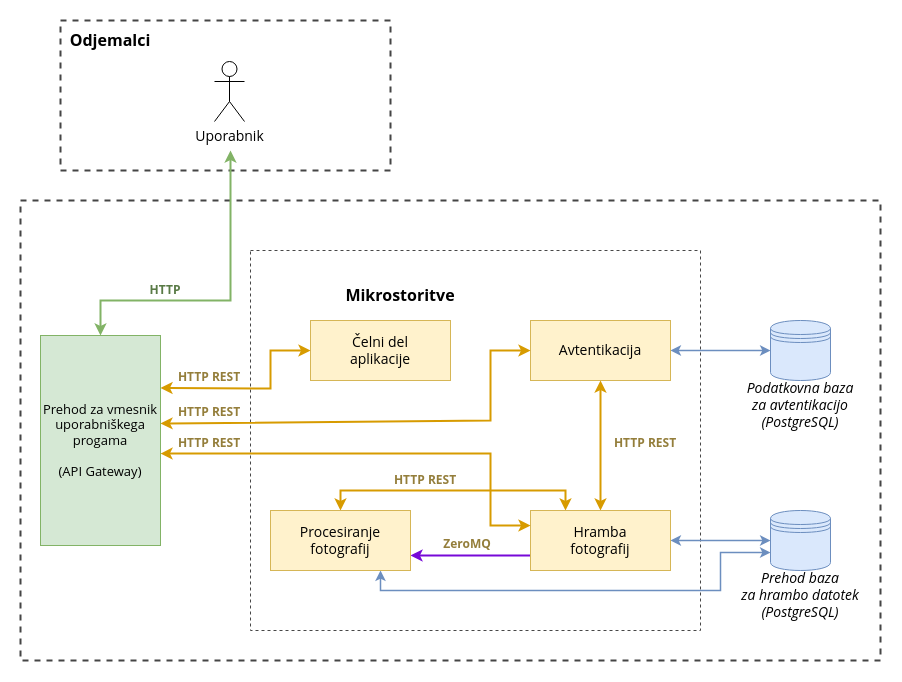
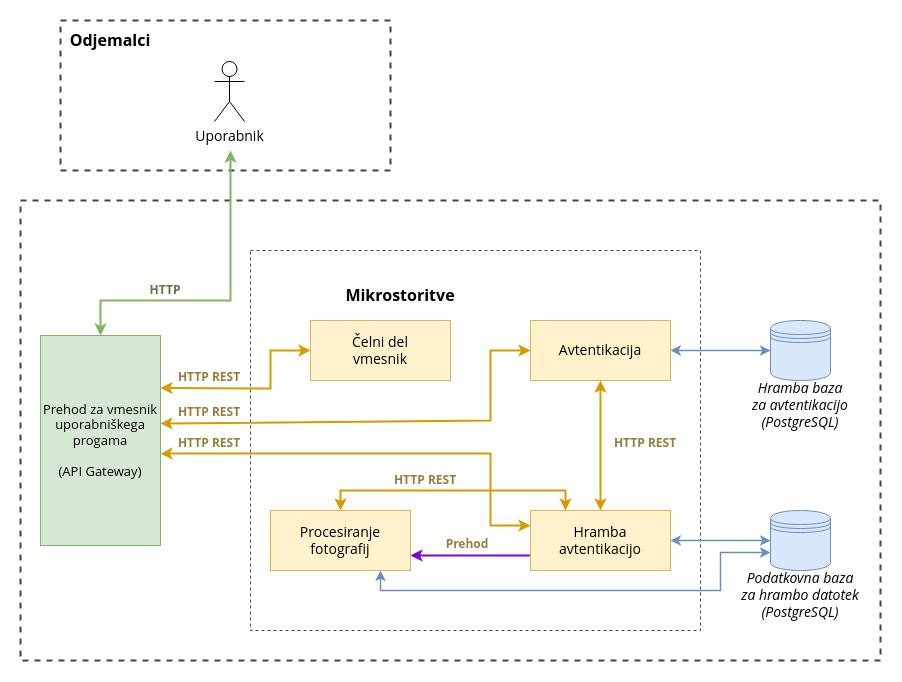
node "Čelni del aplikacije": label "Čelni del aplikacije" -> "Čelni del vmesnik"
node "Podatkovna baza za avtentikacijo (PostgreSQL)": label "Podatkovna baza za avtentikacijo (PostgreSQL)" -> "Hramba baza za avtentikacijo (PostgreSQL)"
node "Hramba fotografij": label "Hramba fotografij" -> "Hramba avtentikacijo"
node "ZeroMQ": label "ZeroMQ" -> "Prehod"
node "Prehod baza za hrambo datotek (PostgreSQL)": label "Prehod baza za hrambo datotek (PostgreSQL)" -> "Podatkovna baza za hrambo datotek (PostgreSQL)"
